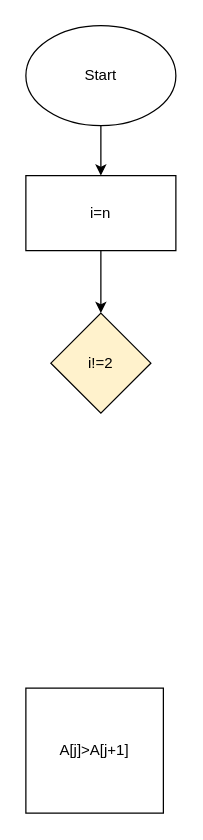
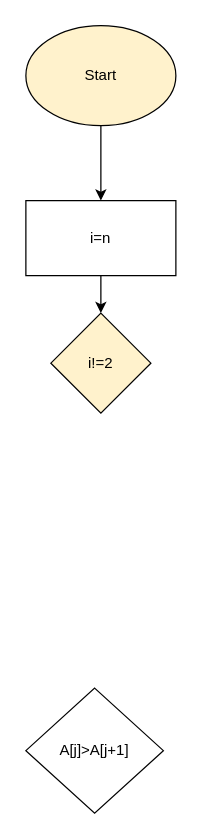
node "Start": fillcolor #ffffff -> #fff2cc
node "i=n": moved (101, 213) -> (101, 238)
node "A[j]>A[j+1]": shape rectangle -> diamond
